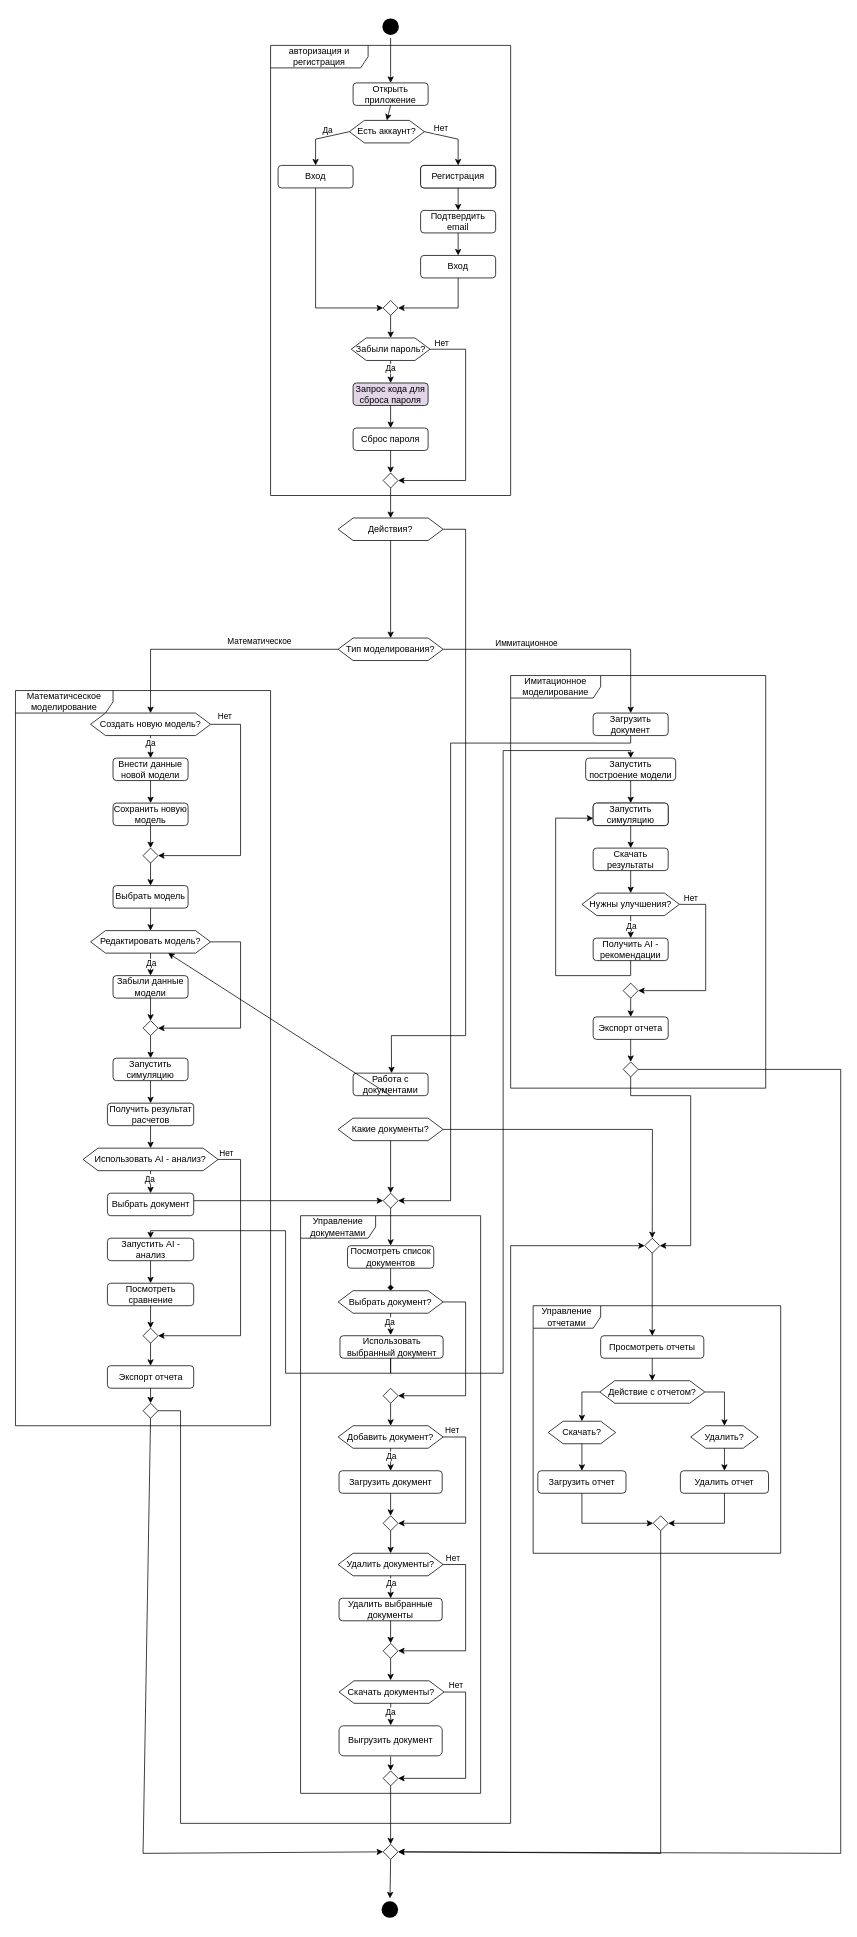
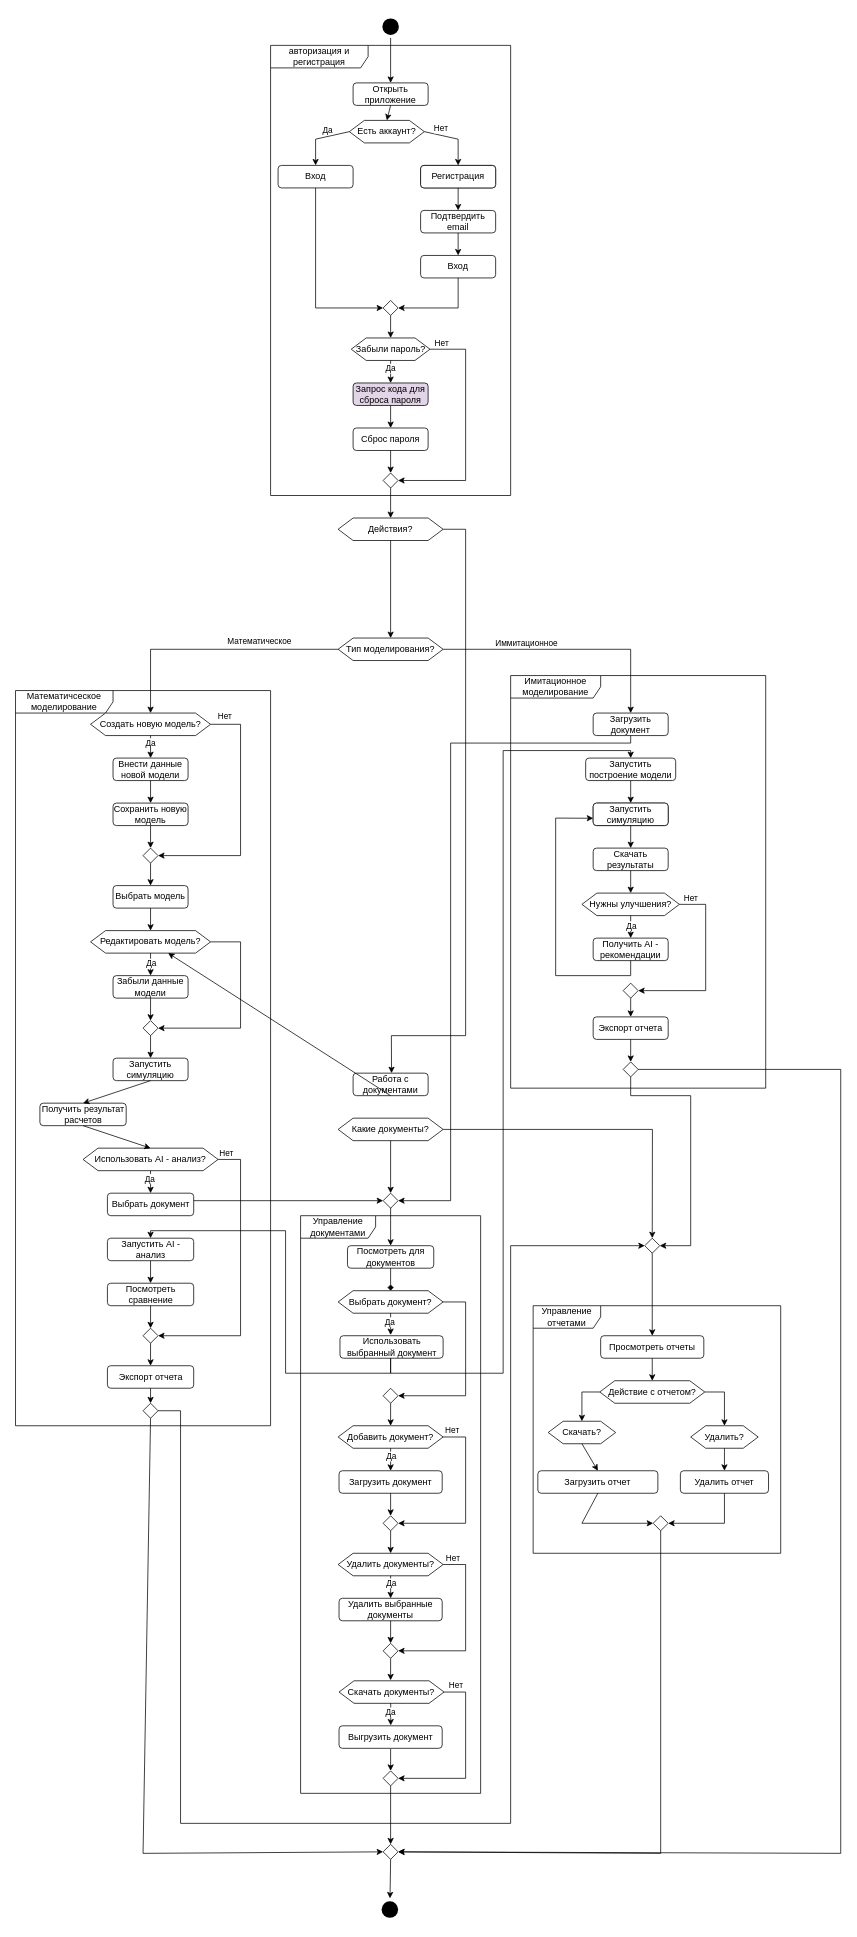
node "Получить результат расчетов": moved (150, 1114) -> (83, 1114)
node "Посмотреть список документов": label "Посмотреть список документов" -> "Посмотреть для документов"
node "Загрузить отчет": size 88x23 -> 120x23
node "Выгрузить документ": size 103x30 -> 103x23
